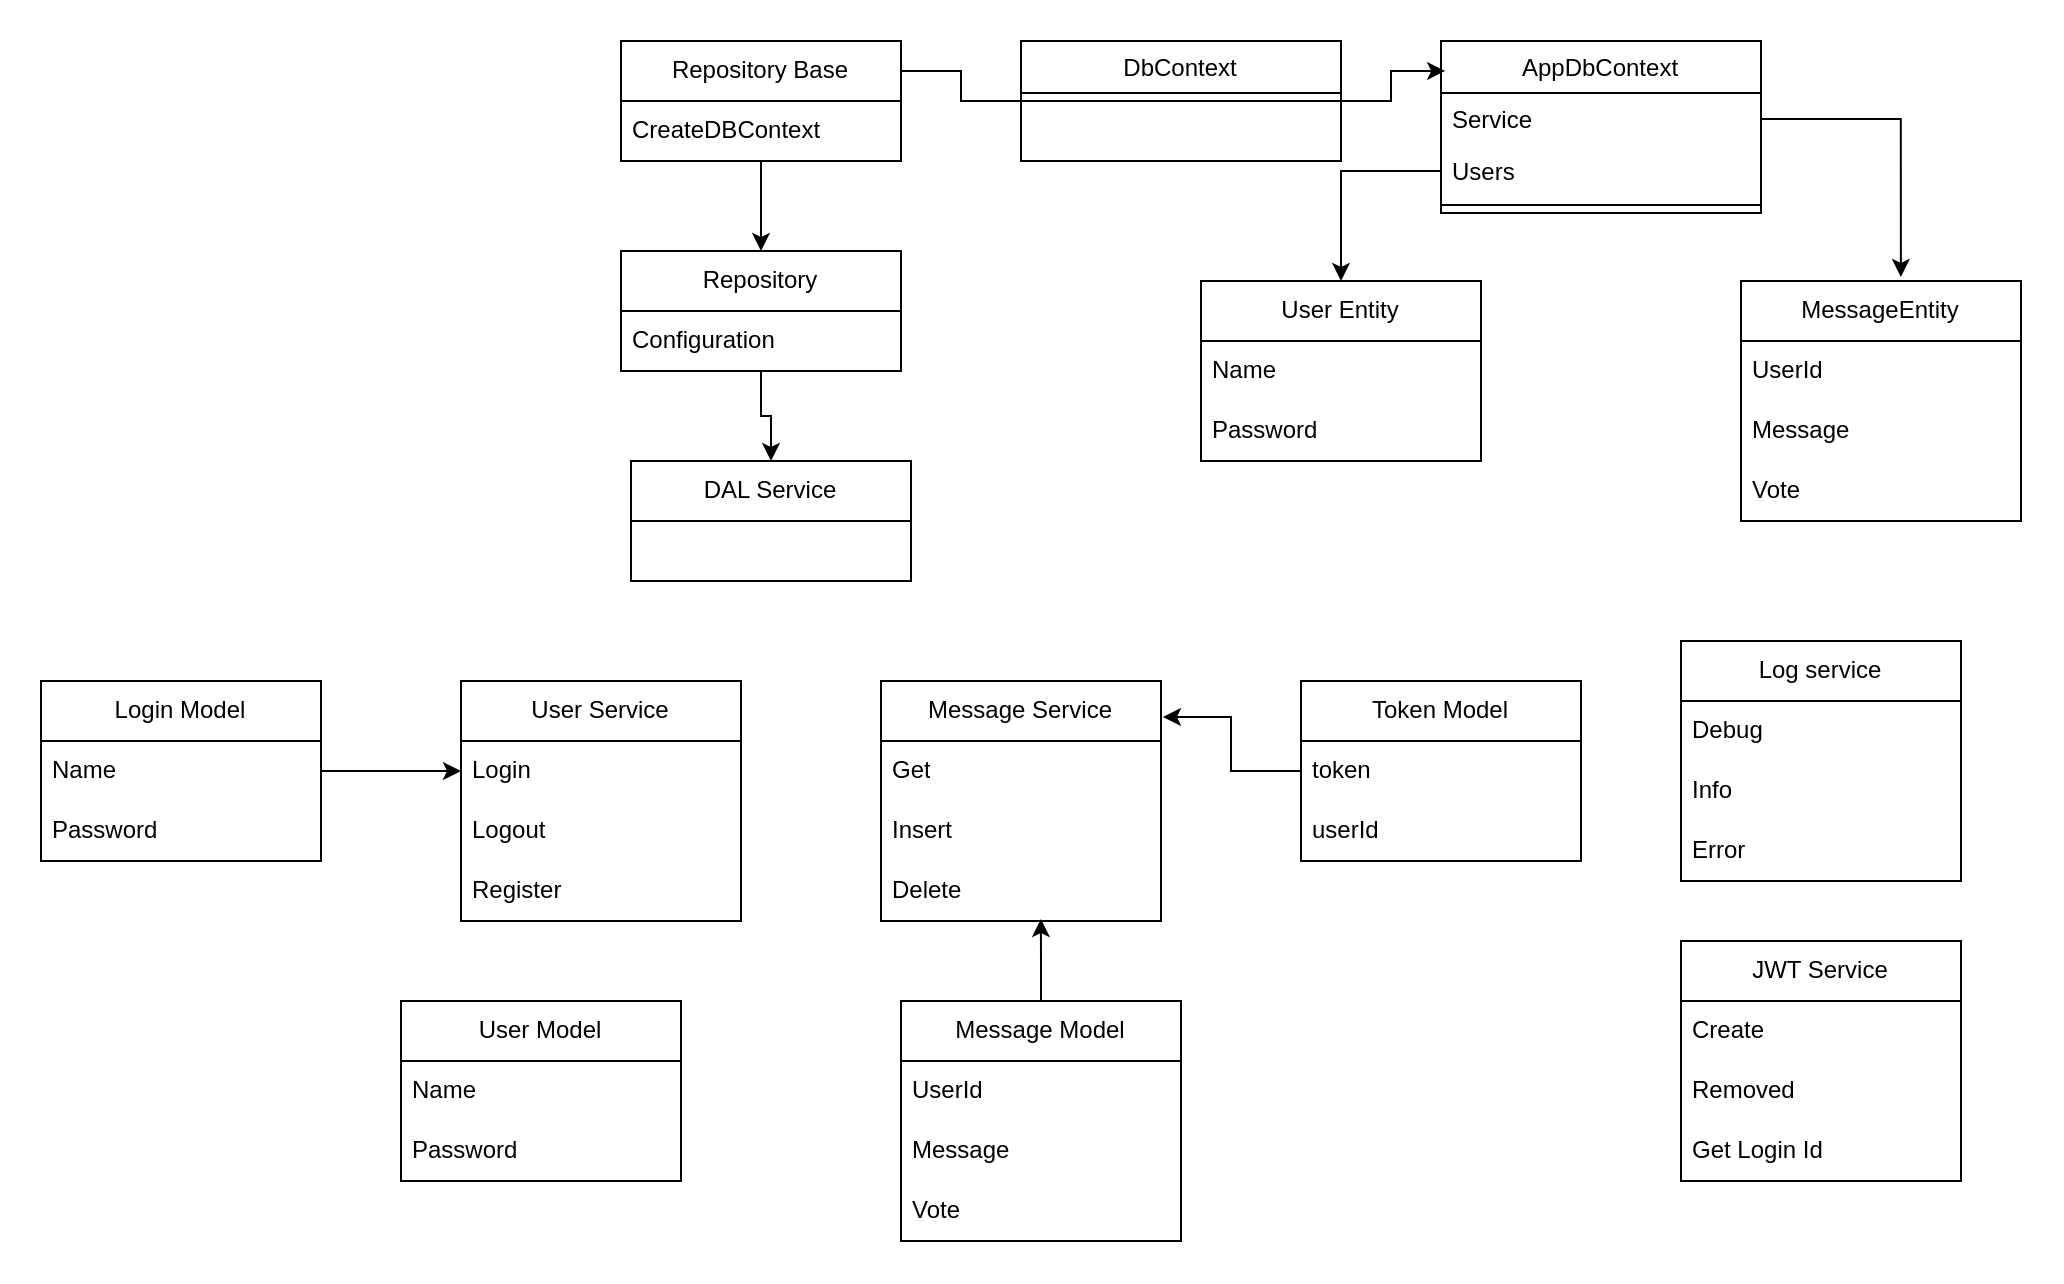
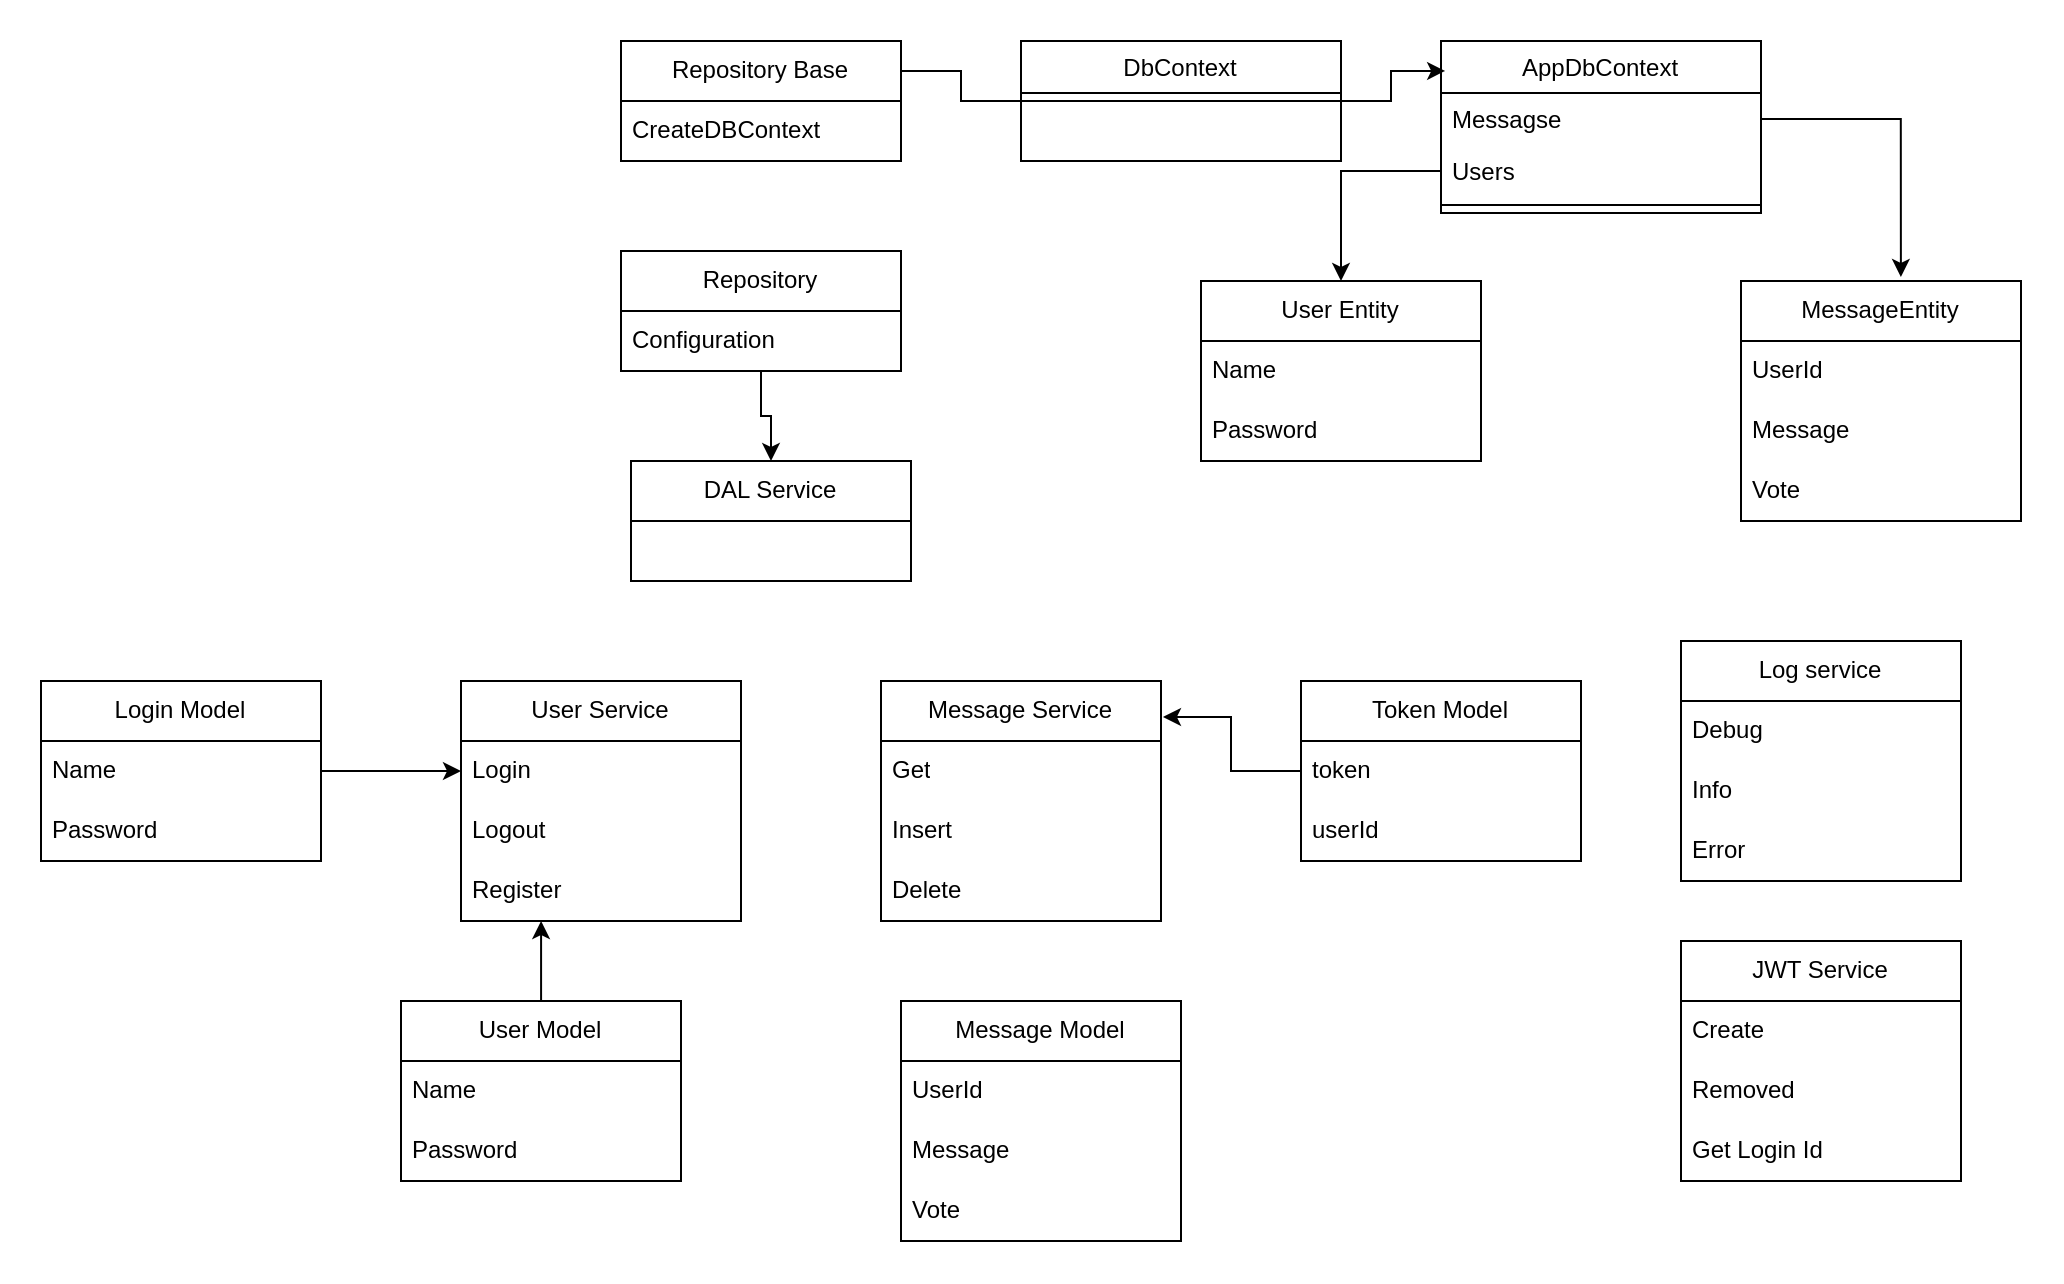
node "Service": label "Service" -> "Messagse"
edge "Repository Base" -> "Repository": removed
edge "Message Model" -> "Delete": removed
edge "User Model" -> "Register": added
